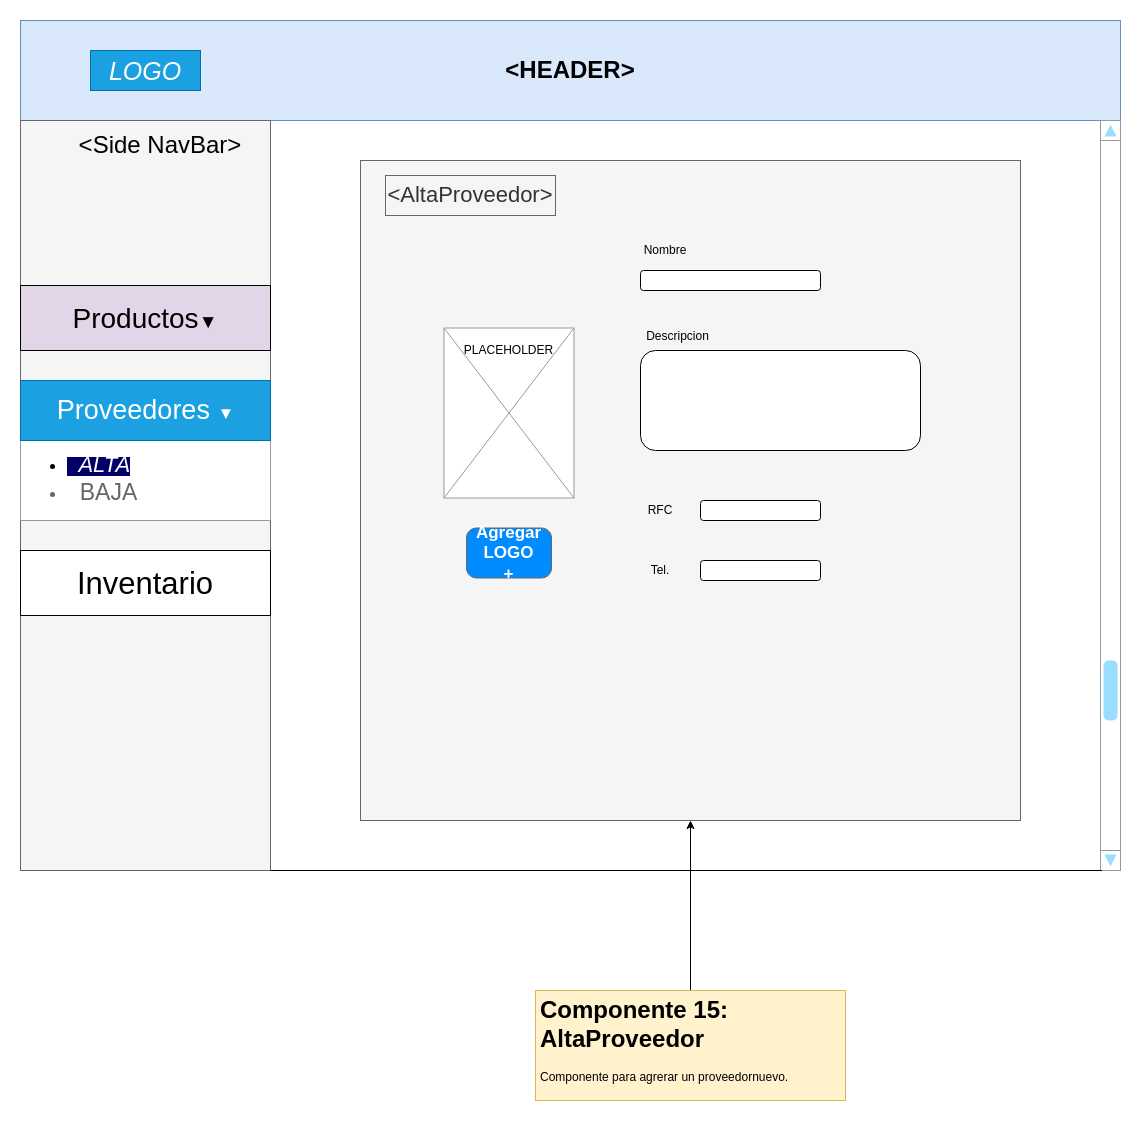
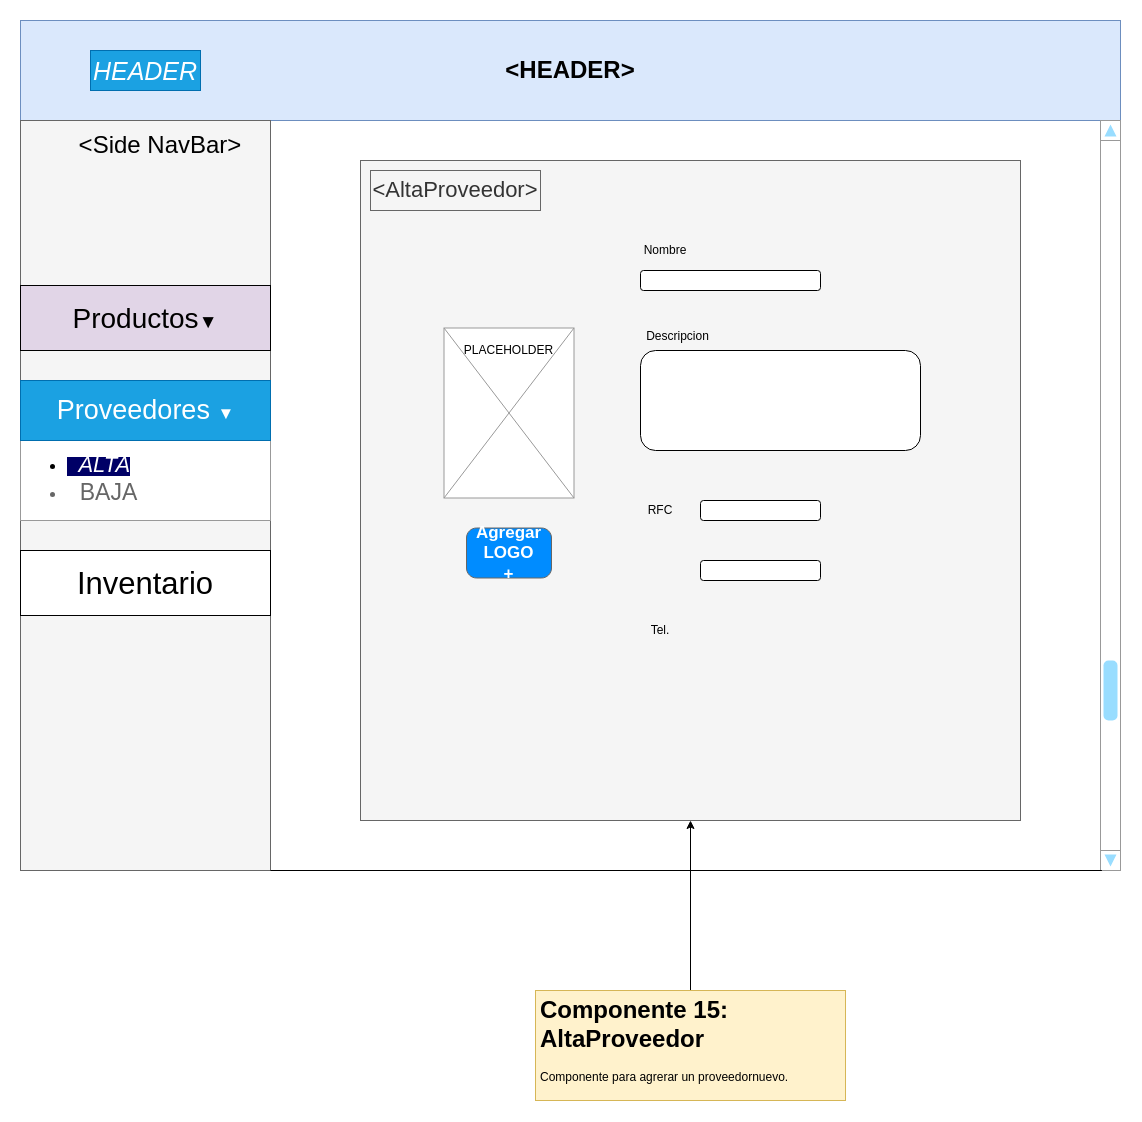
node "LOGO": label "LOGO" -> "HEADER"
node "<AltaProveedor>": moved (471, 196) -> (456, 191)
node "Tel.": moved (661, 571) -> (661, 631)
